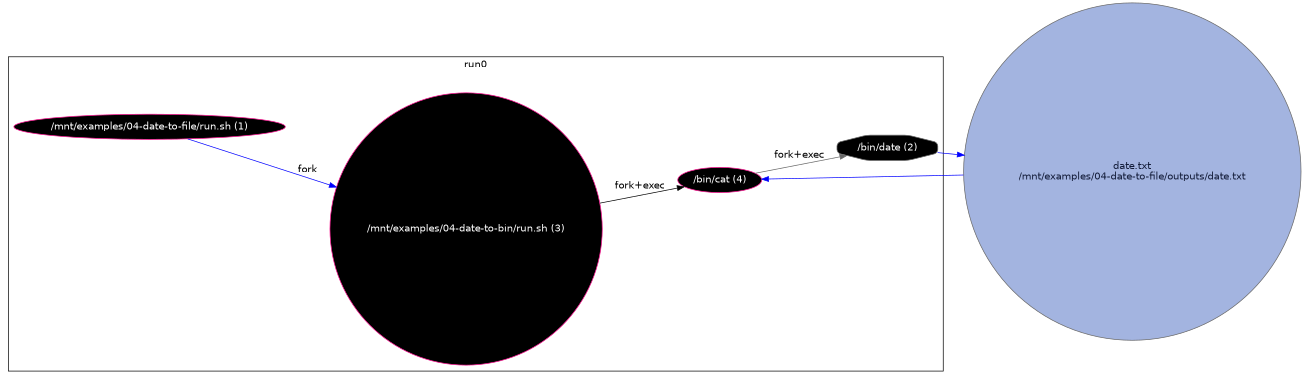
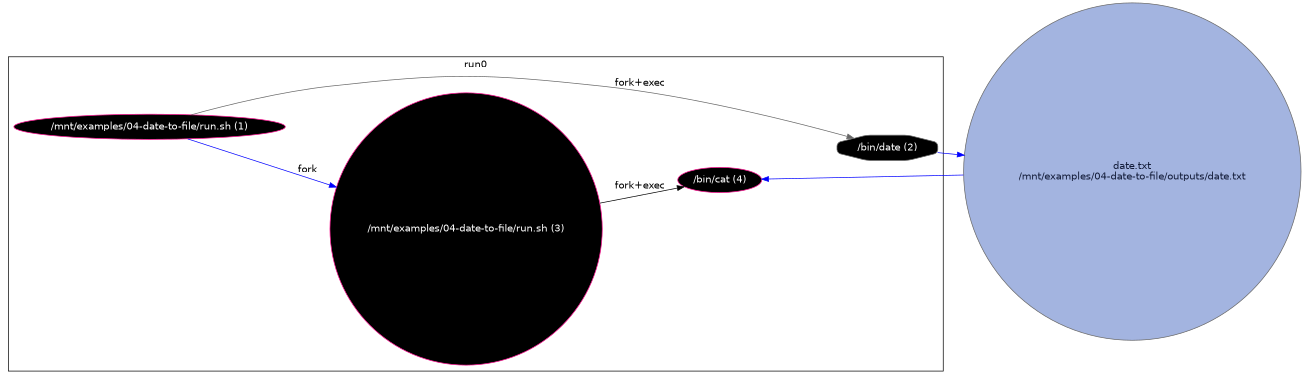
edge "/bin/cat (4)" -> "/bin/date (2)": now "/mnt/examples/04-date-to-file/run.sh (1)" -> "/bin/date (2)"
node "/mnt/examples/04-date-to-bin/run.sh (3)": label "/mnt/examples/04-date-to-bin/run.sh (3)" -> "/mnt/examples/04-date-to-file/run.sh (3)"
